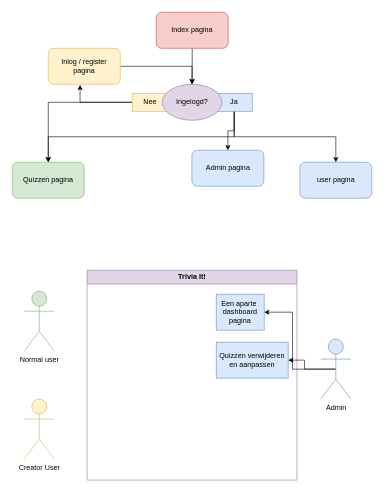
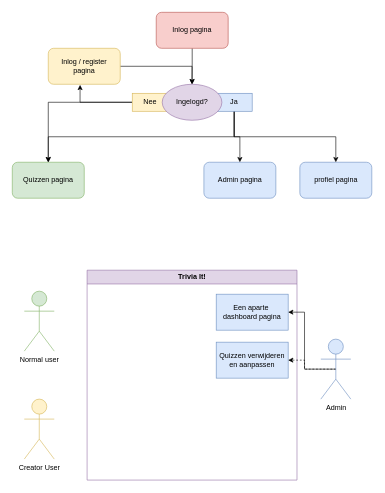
node "Index pagina": label "Index pagina" -> "Inlog pagina"
node "Admin pagina": moved (228, 168) -> (240, 180)
node "user pagina": label "user pagina" -> "profiel pagina"
node "Een aparte dashboard pagina": size 48x36 -> 72x36
edge "Admin" -> "Quizzen verwijderen en aanpassen": style solid -> dashed
